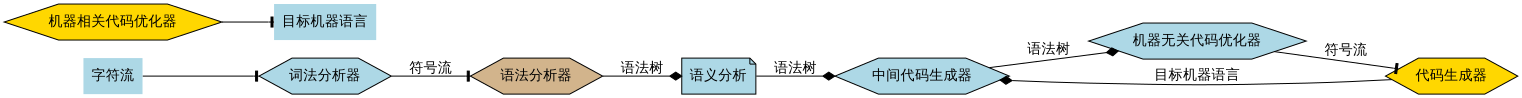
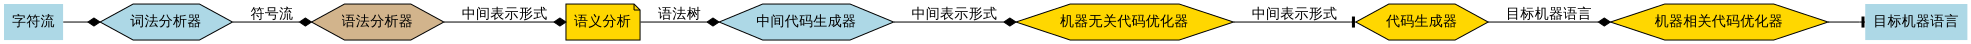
node "机器无关代码优化器": fillcolor lightblue -> gold
edge "中间代码生成器" -> "机器无关代码优化器": label "语法树" -> "中间表示形式"
edge "机器无关代码优化器" -> "代码生成器": label "符号流" -> "中间表示形式"
edge "语法分析器" -> "语义分析": label "语法树" -> "中间表示形式"
edge "字符流" -> "词法分析器": arrowhead tee -> diamond
edge "词法分析器" -> "语法分析器": arrowhead tee -> diamond
node "语义分析": fillcolor lightblue -> gold
edge "代码生成器" -> "中间代码生成器": now "代码生成器" -> "机器相关代码优化器"
